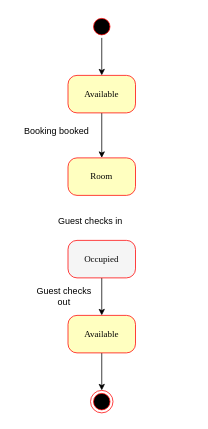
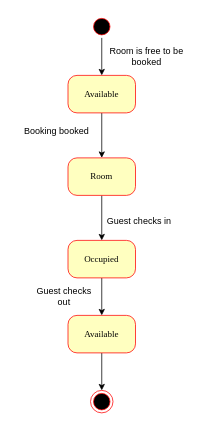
node "Room is free to be booked": added
edge "Room" -> "Occupied": added
node "Guest checks in": moved (90, 222) -> (139, 222)
node "Occupied": fillcolor #f5f5f5 -> #ffffc0
